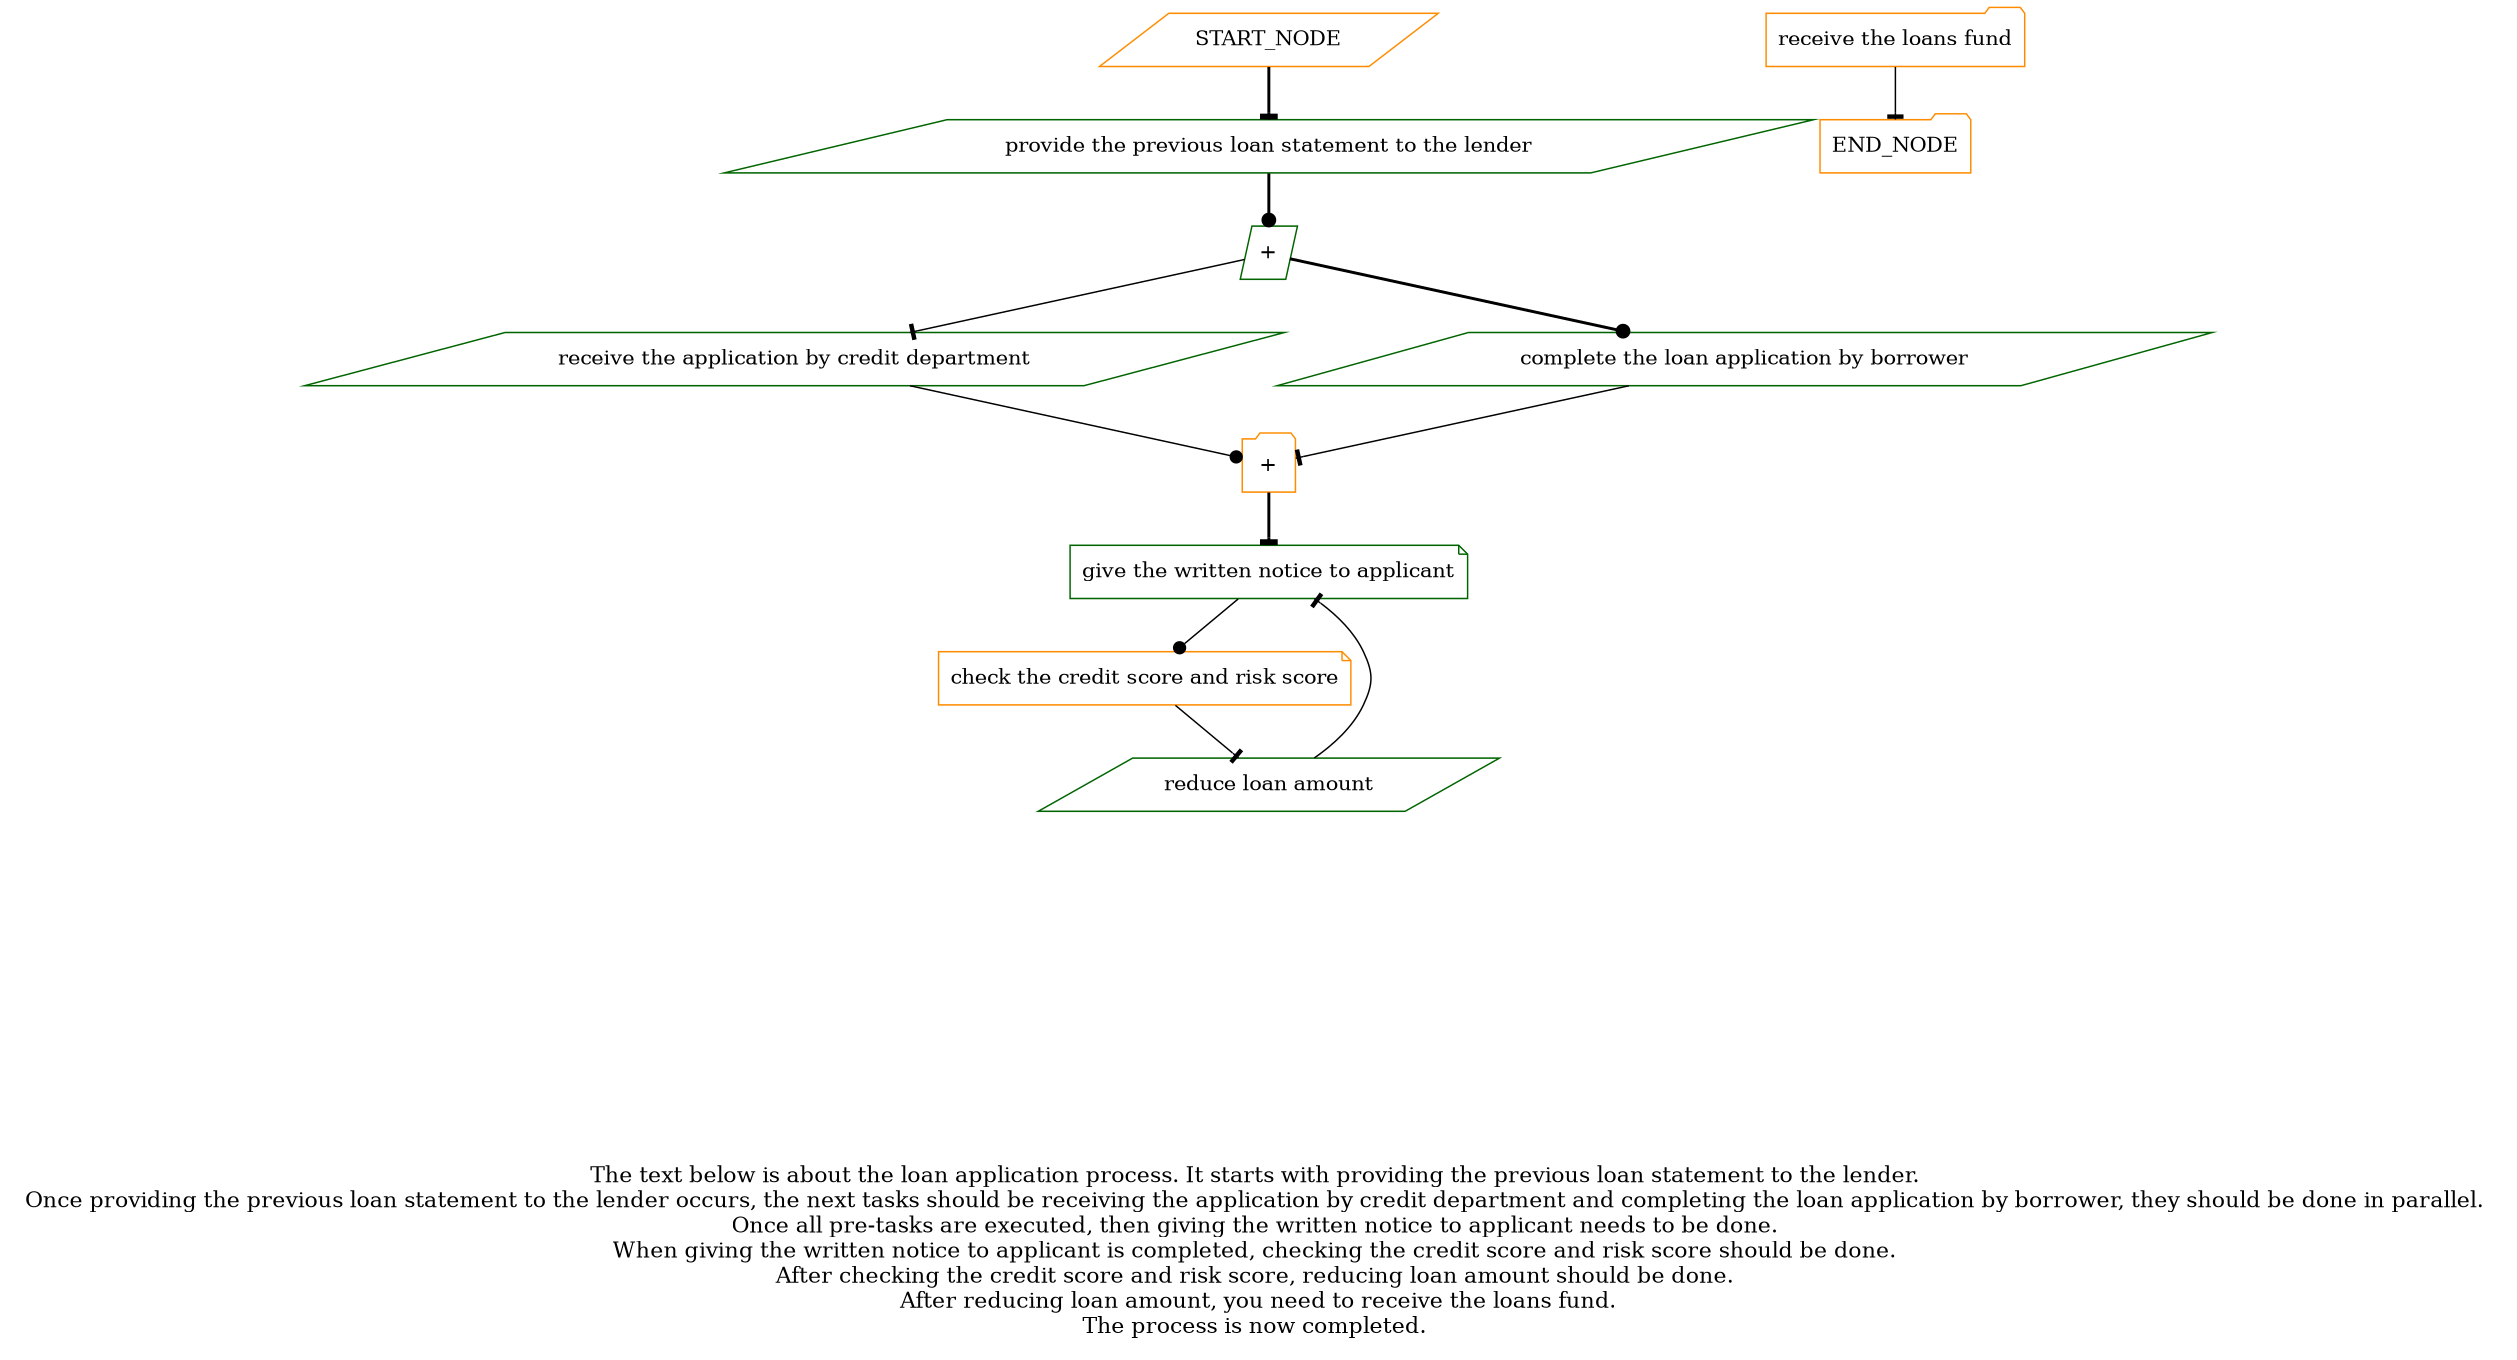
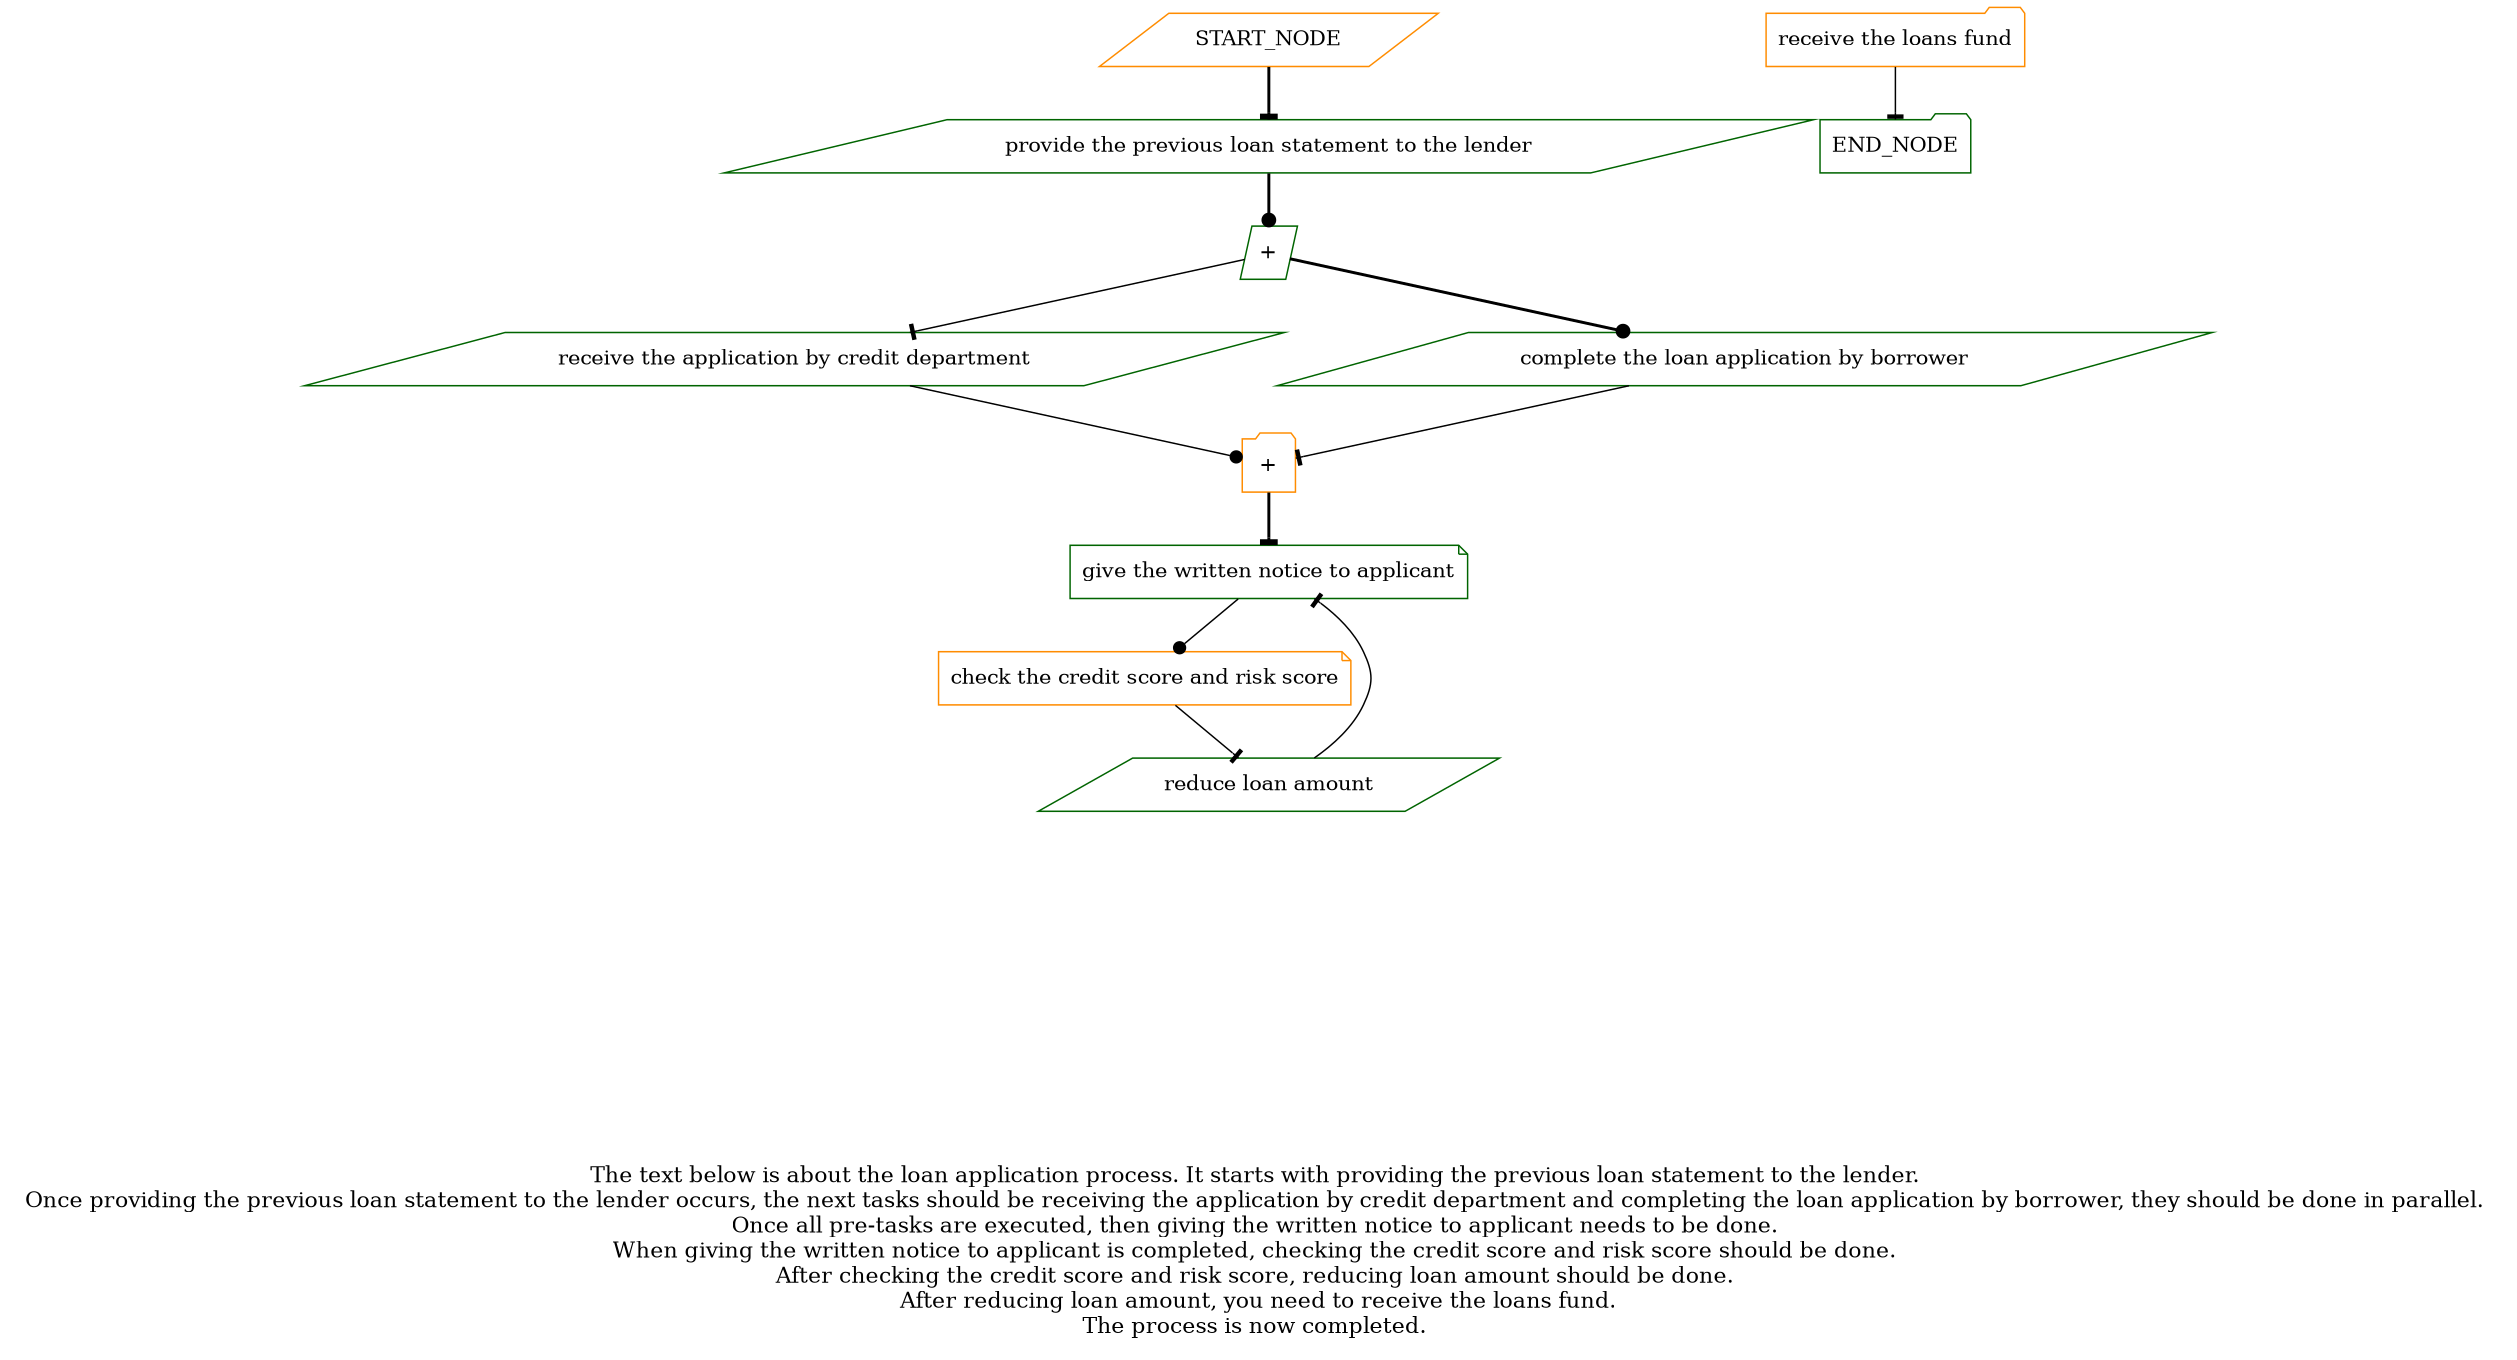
node "END_NODE": color darkorange -> darkgreen
